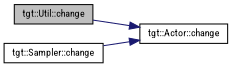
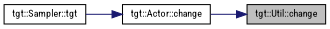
edge "tgt::Util::change" -> "tgt::Actor::change": reversed
node "tgt::Sampler::change": label "tgt::Sampler::change" -> "tgt::Sampler::tgt"
